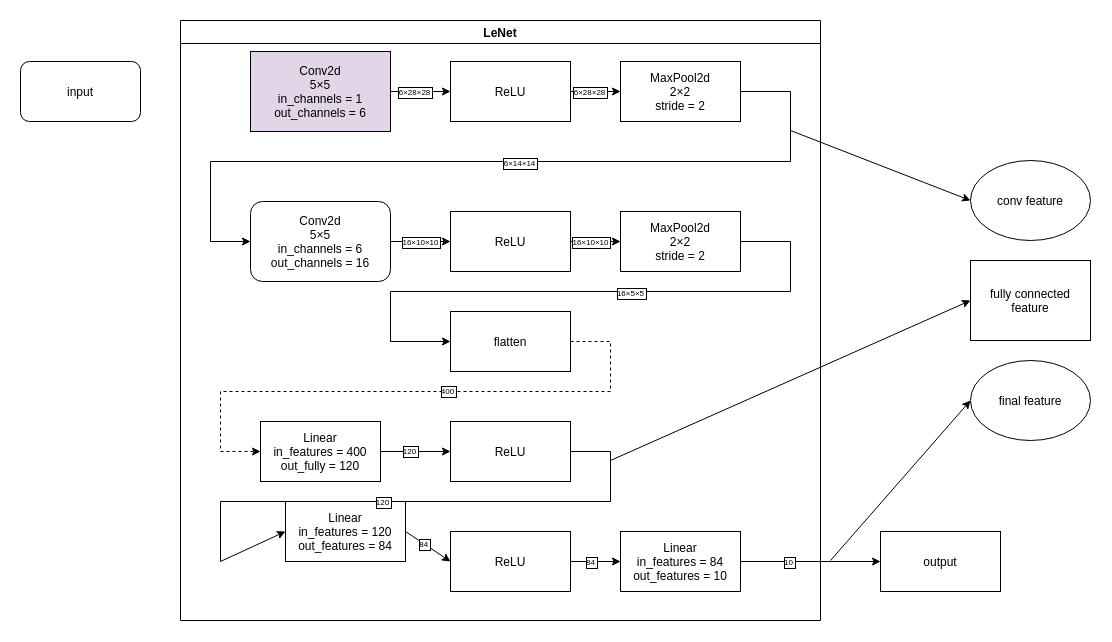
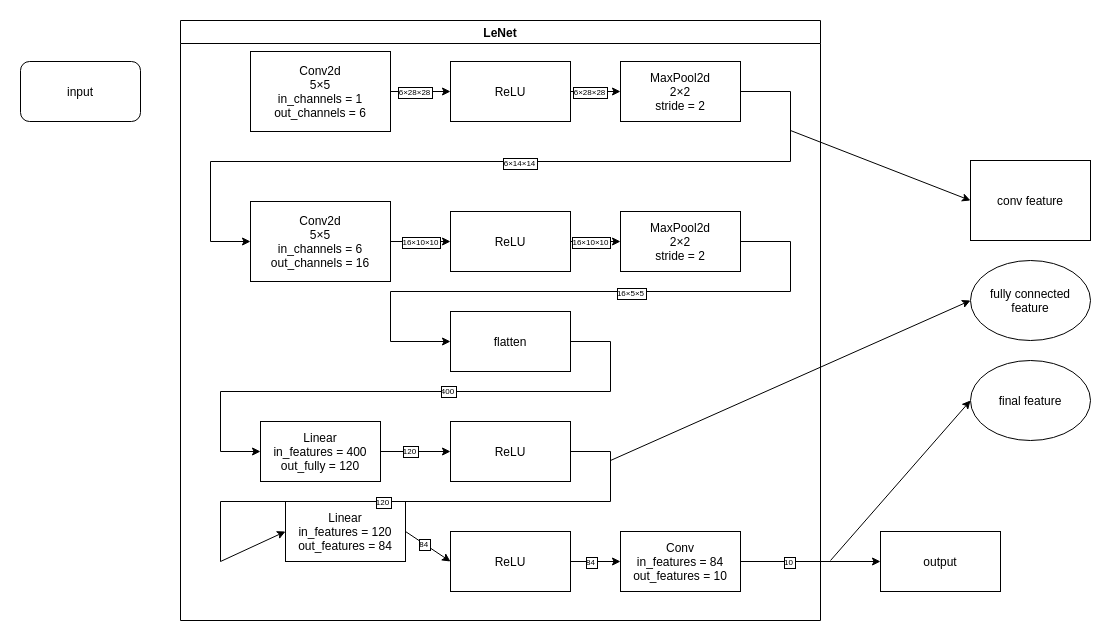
node "Conv2d 5×5 in_channels = 1 out_channels = 6": fillcolor #e1d5e7 -> #ffffff
node "conv feature": shape ellipse -> rectangle
node "Conv2d 5×5 in_channels = 6 out_channels = 16": shape rounded rectangle -> rectangle
node "fully connected feature": shape rectangle -> ellipse
edge "flatten" -> "Linear in_features = 400 out_fully = 120": style dashed -> solid
node "Linear in_features = 84 out_features = 10": label "Linear in_features = 84 out_features = 10" -> "Conv in_features = 84 out_features = 10"
